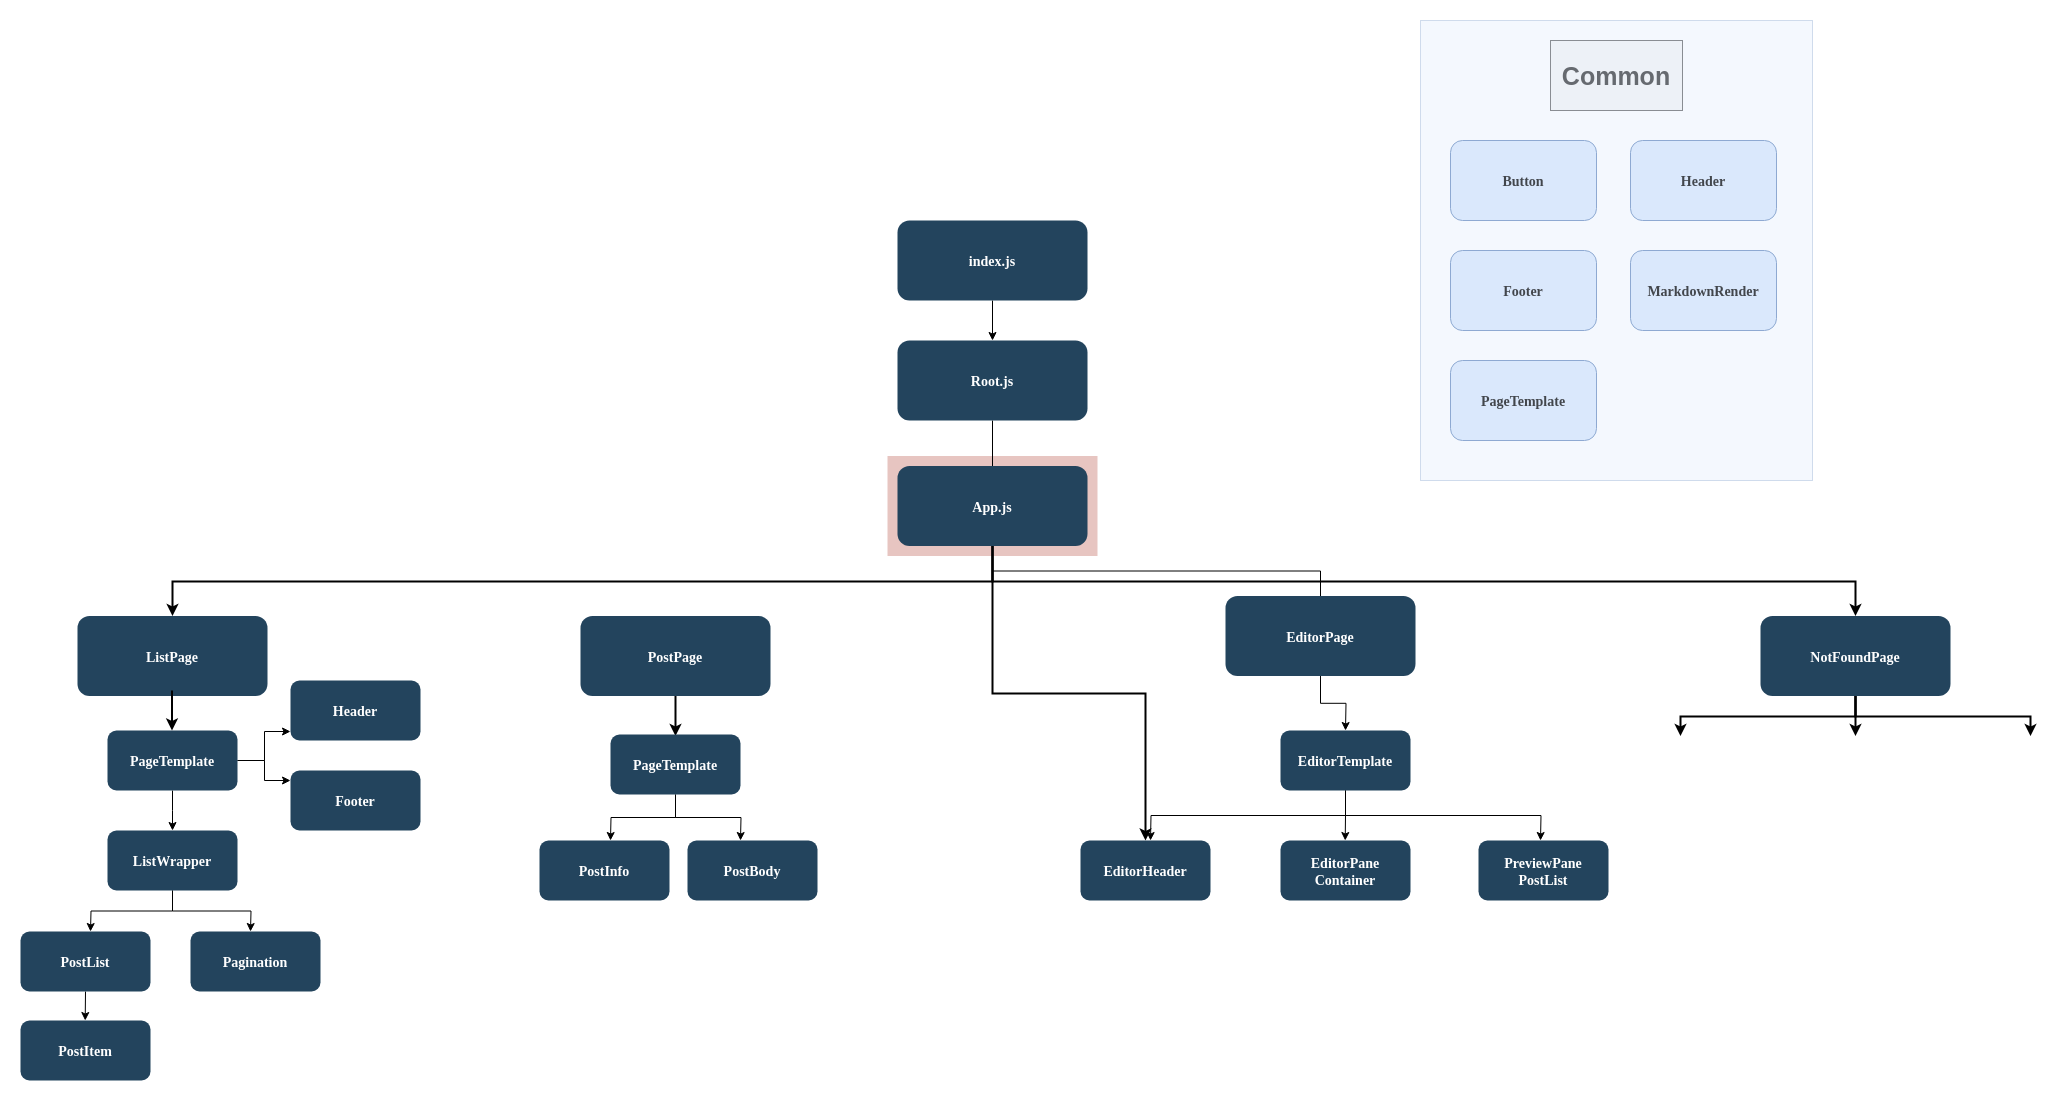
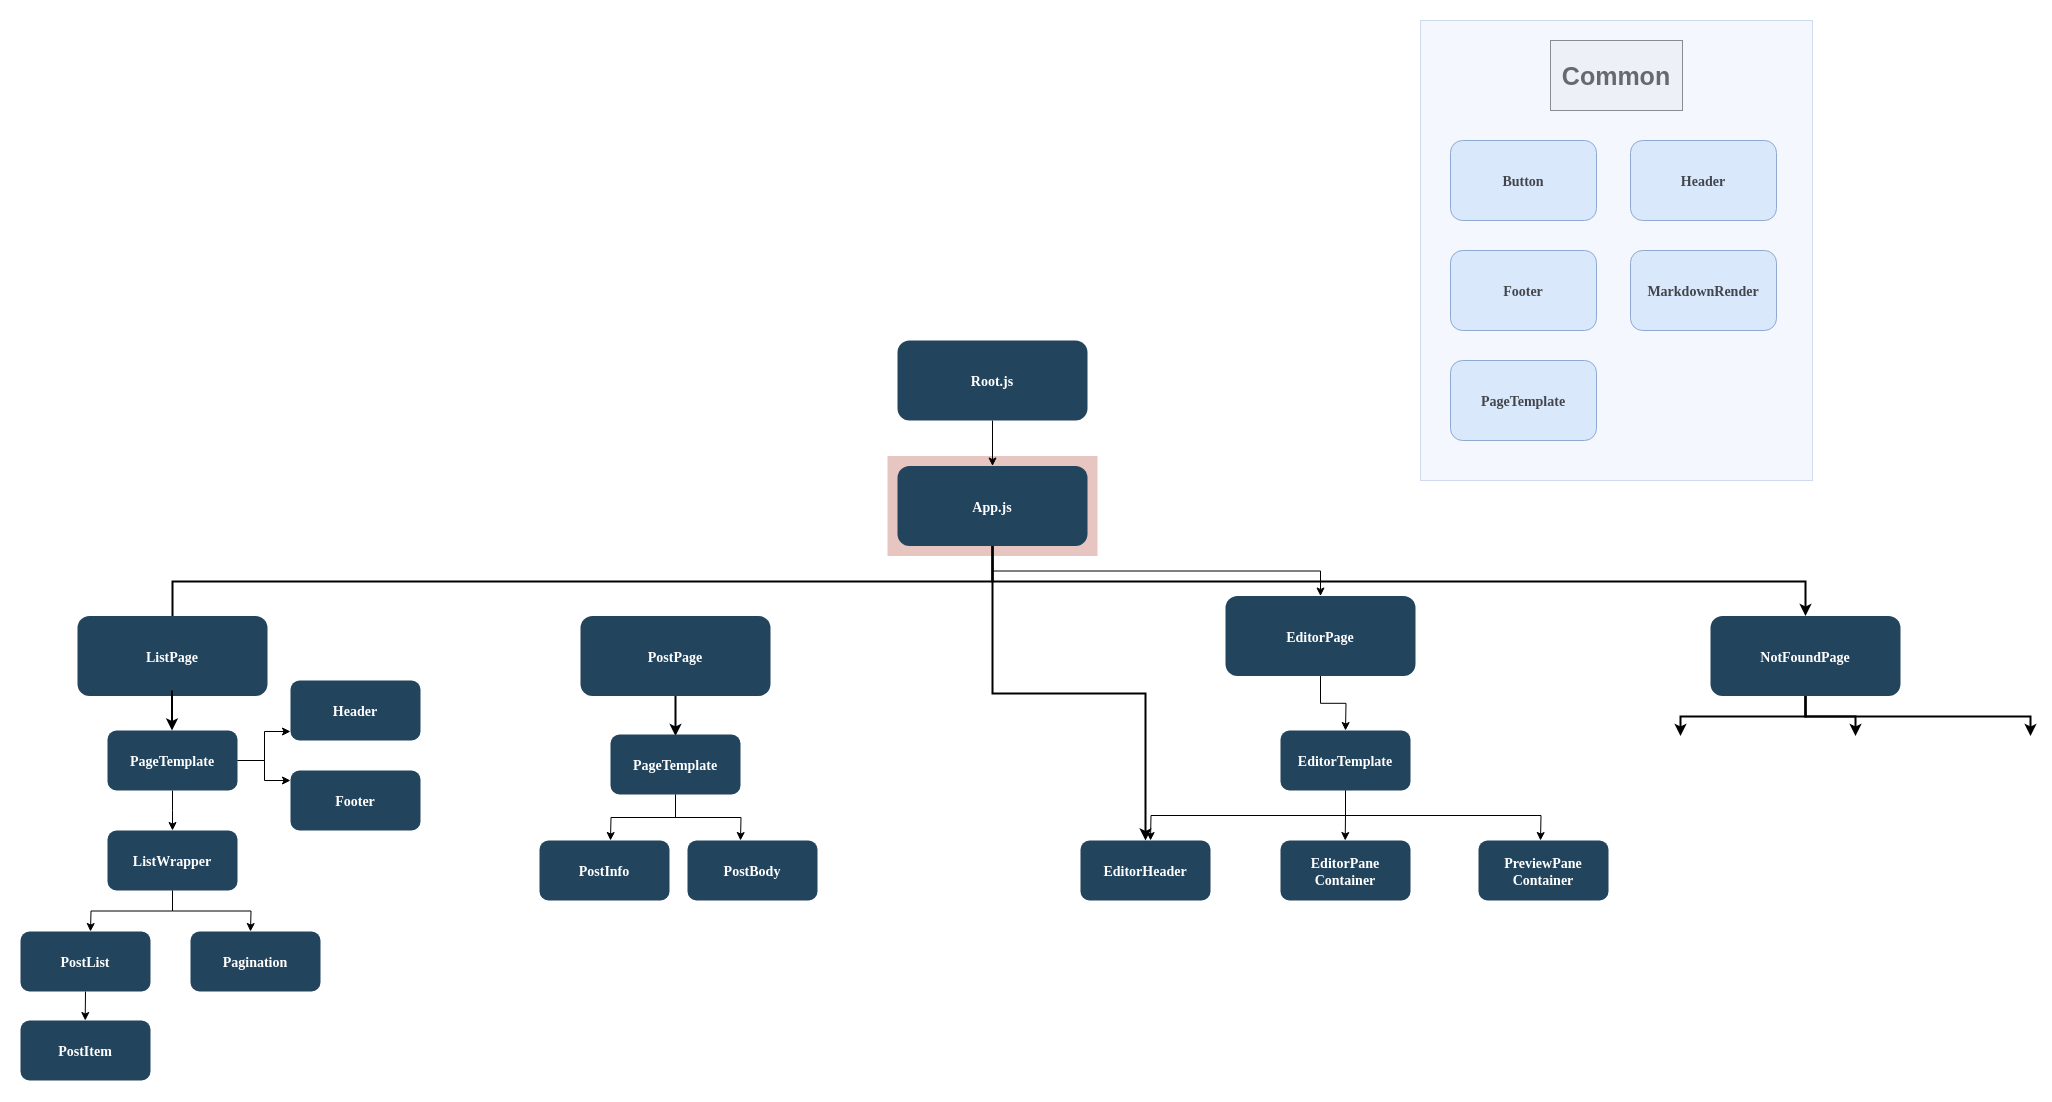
node "index.js": removed
edge "index.js" -> "Root.js": removed
edge "Root.js" -- "App.js": arrowhead none -> classic
edge "App.js" -- "EditorPage": arrowhead none -> classic
edge "App.js" -> "ListPage": arrowhead classic -> none
node "NotFoundPage": moved (1856, 656) -> (1806, 656)
node "PreviewPane PostList": label "PreviewPane PostList" -> "PreviewPane Container"
